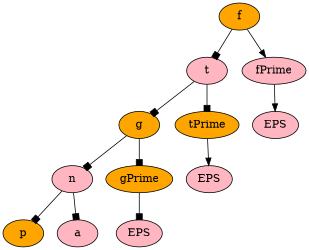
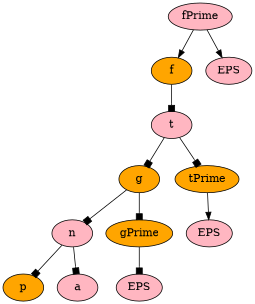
edge "f" -> "fPrime": reversed
